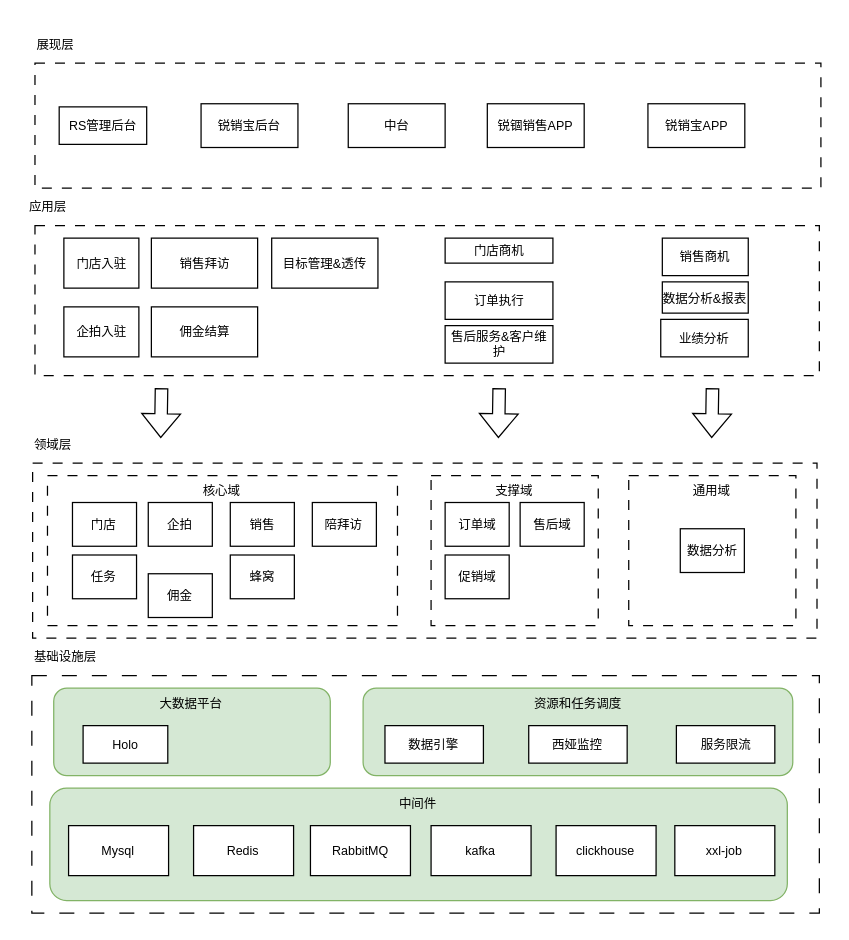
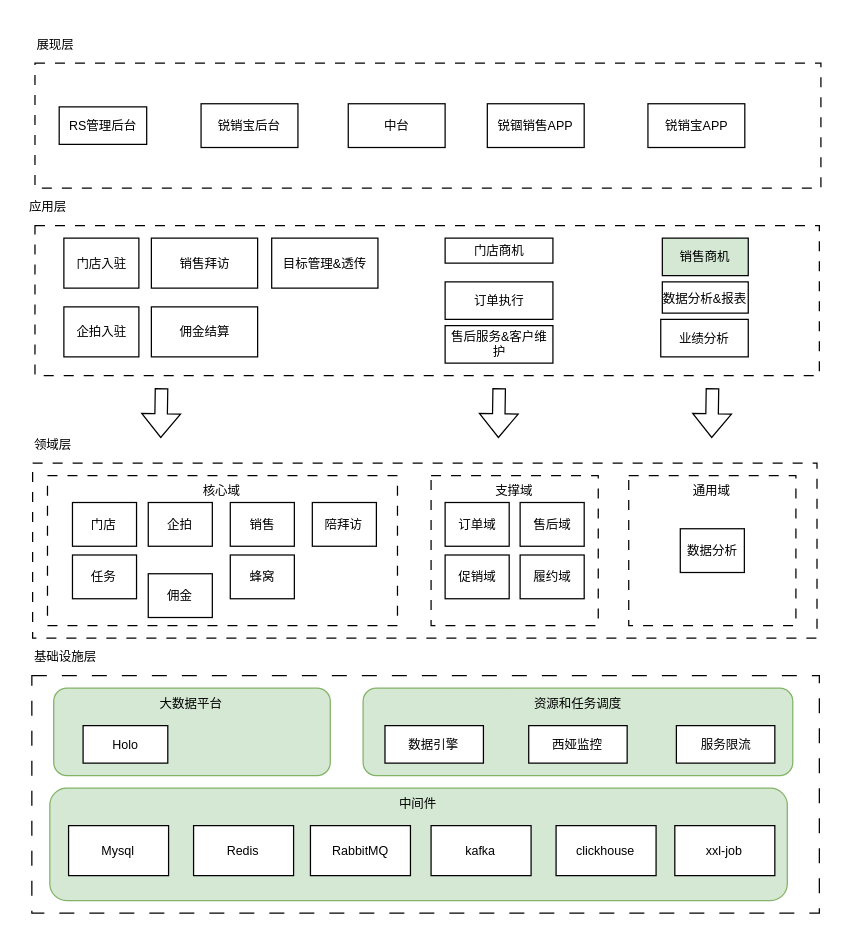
node "销售商机": fillcolor #ffffff -> #d5e8d4
node "履约域": added
